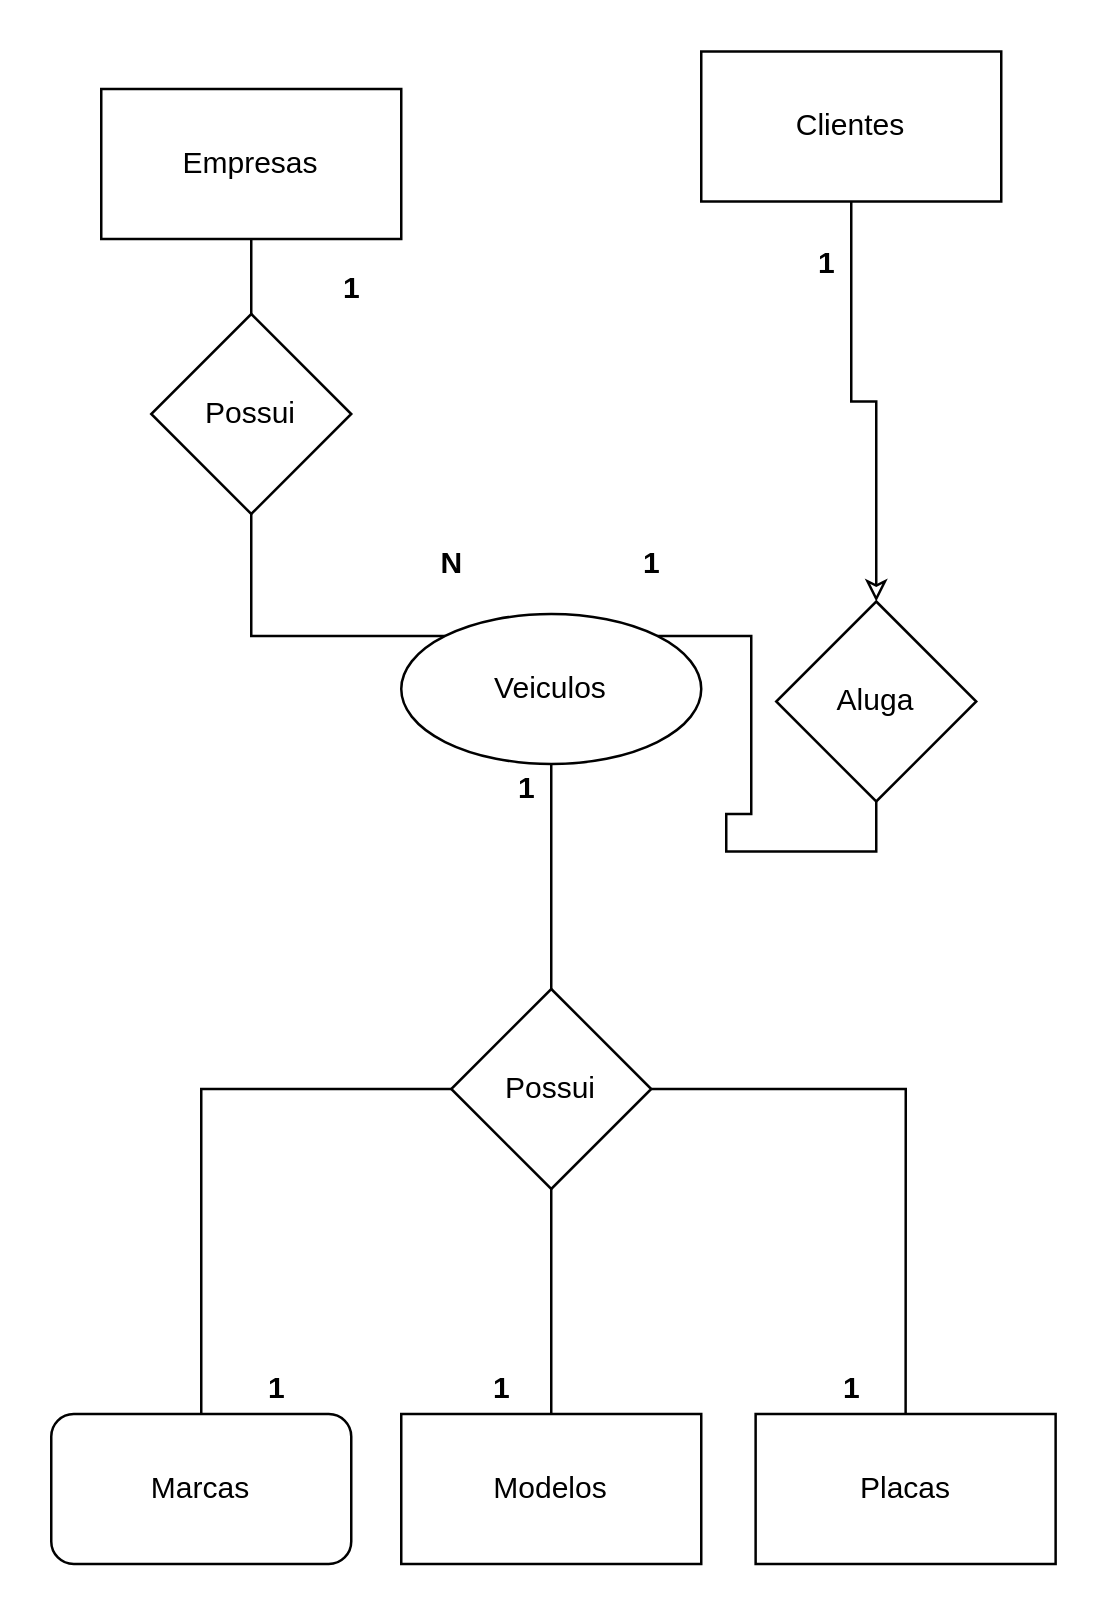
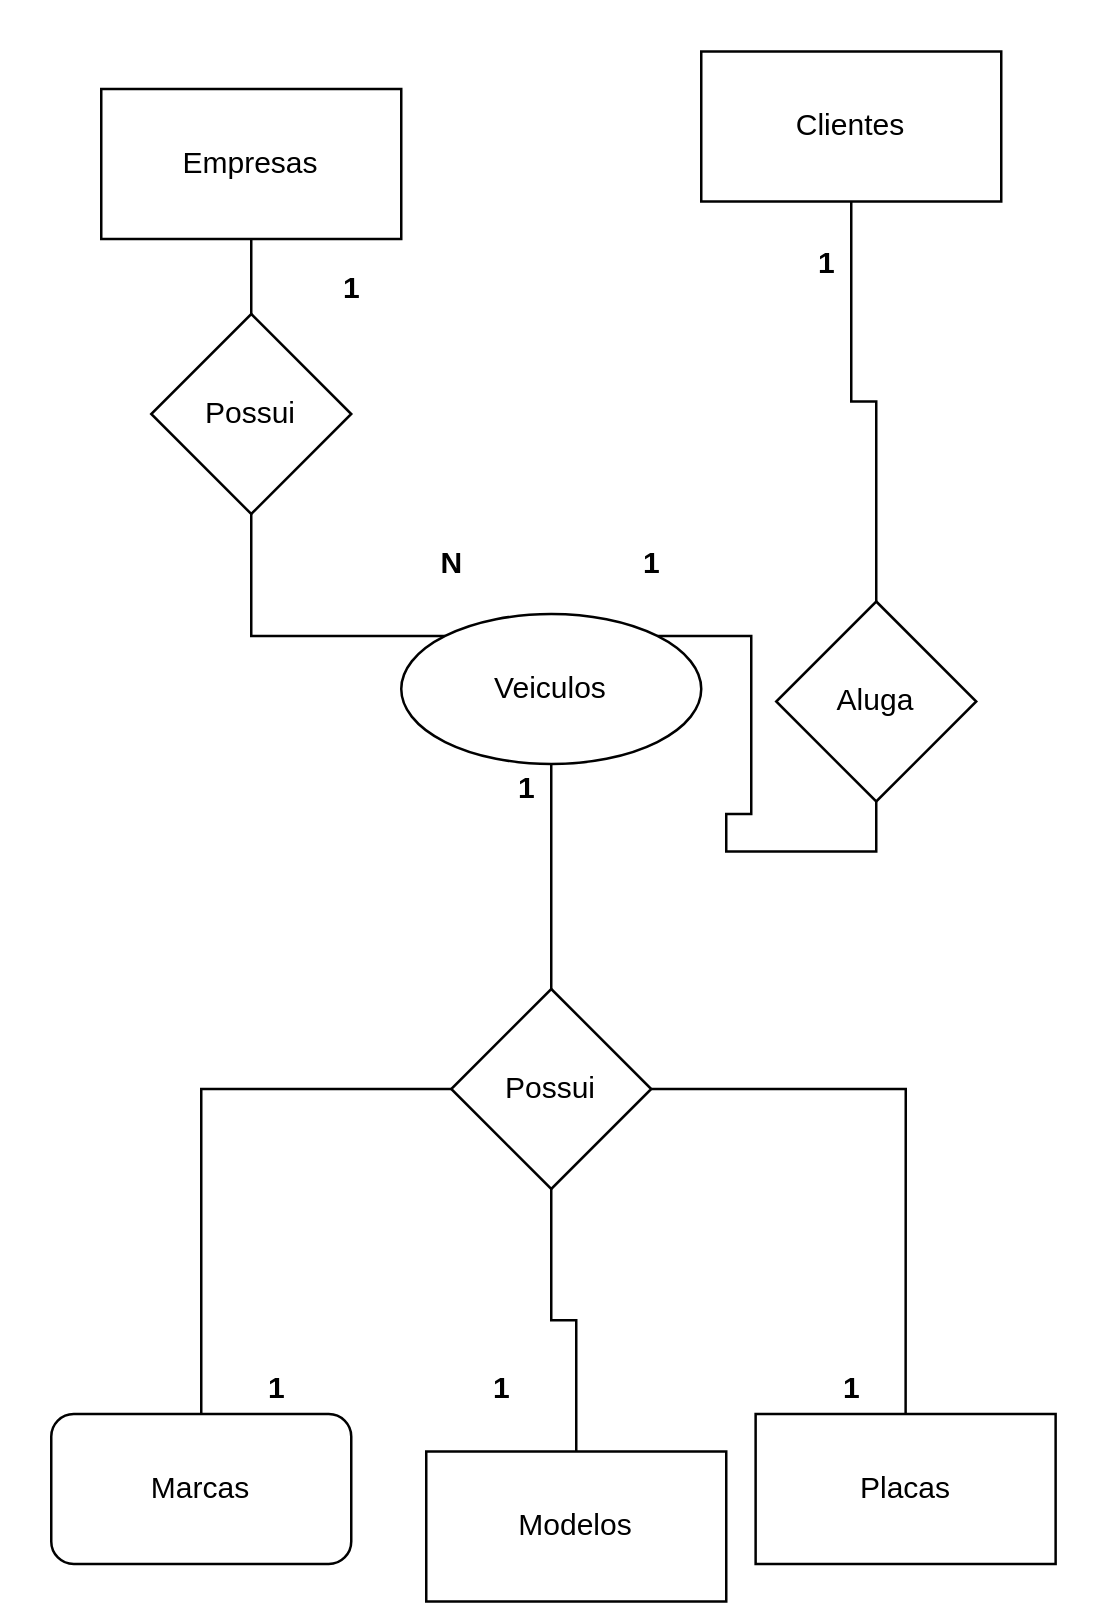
edge "Clientes" -> "Aluga": arrowhead classic -> none
node "Modelos": moved (551, 1489) -> (576, 1526)
